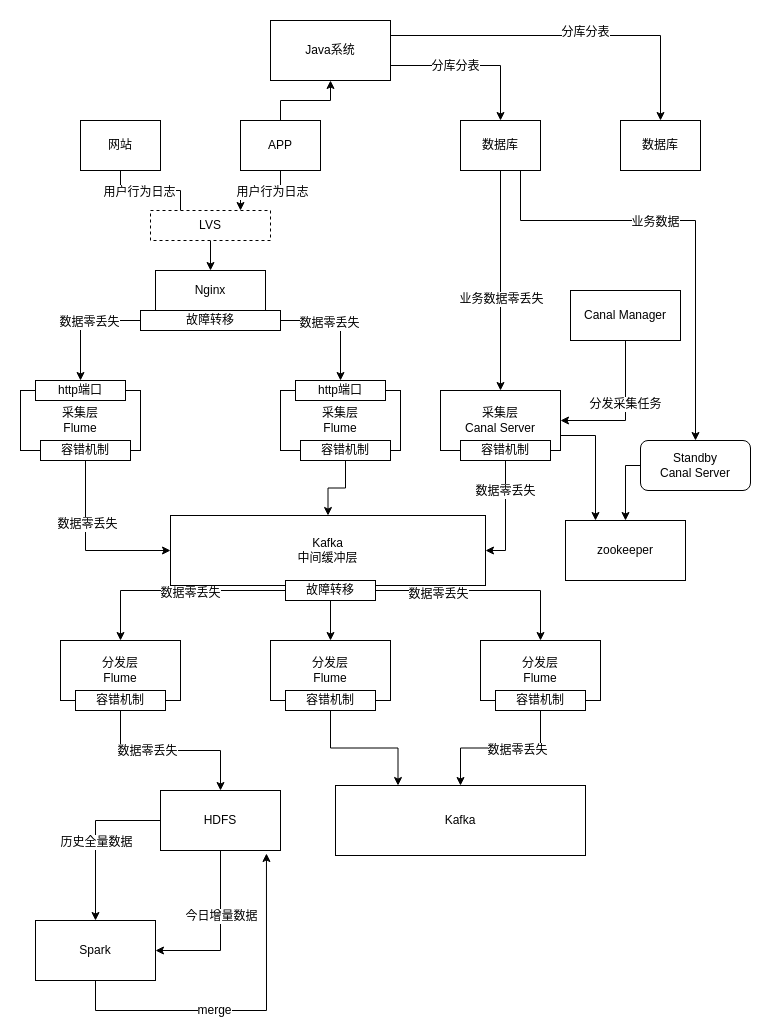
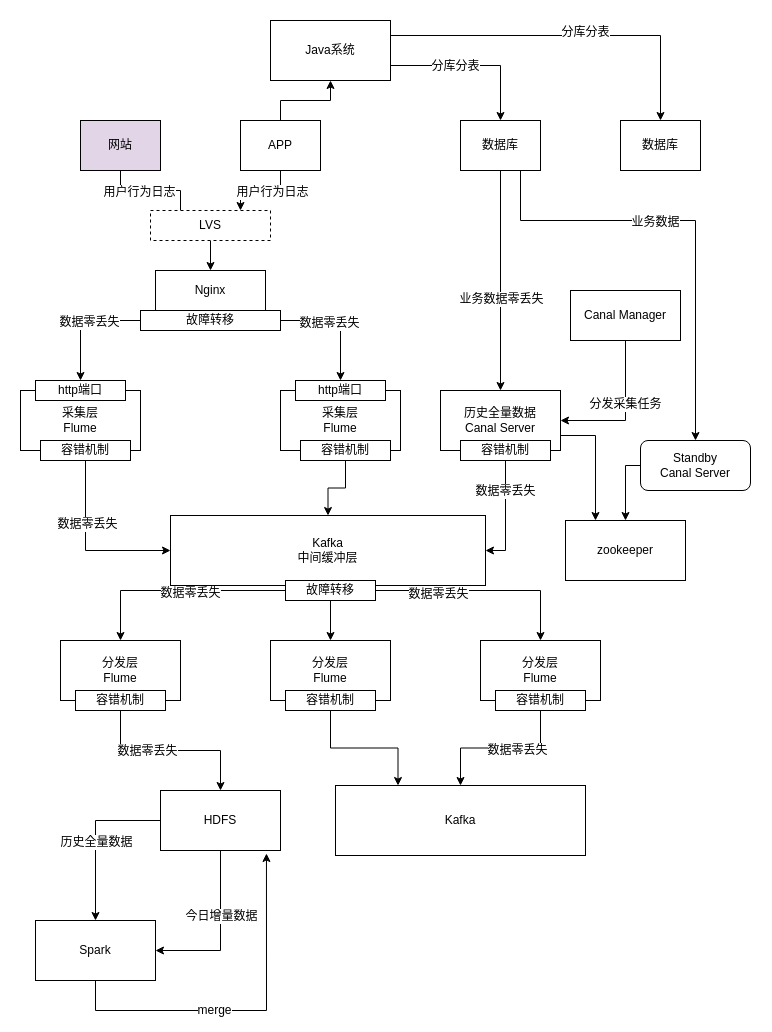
node "网站": fillcolor #ffffff -> #e1d5e7
node "采集层 Canal Server": label "采集层 Canal Server" -> "历史全量数据 Canal Server"
